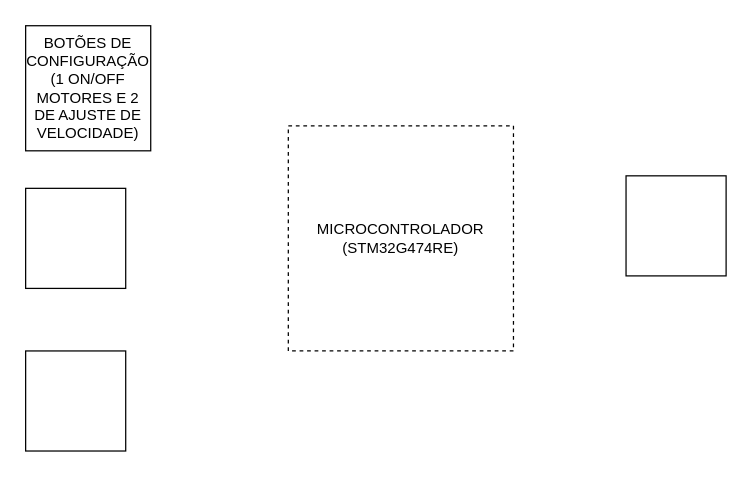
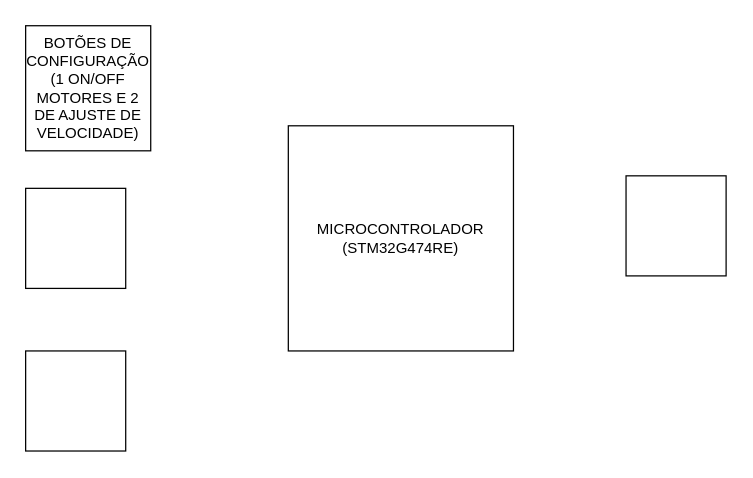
node "MICROCONTROLADOR (STM32G474RE)": style dashed -> solid
